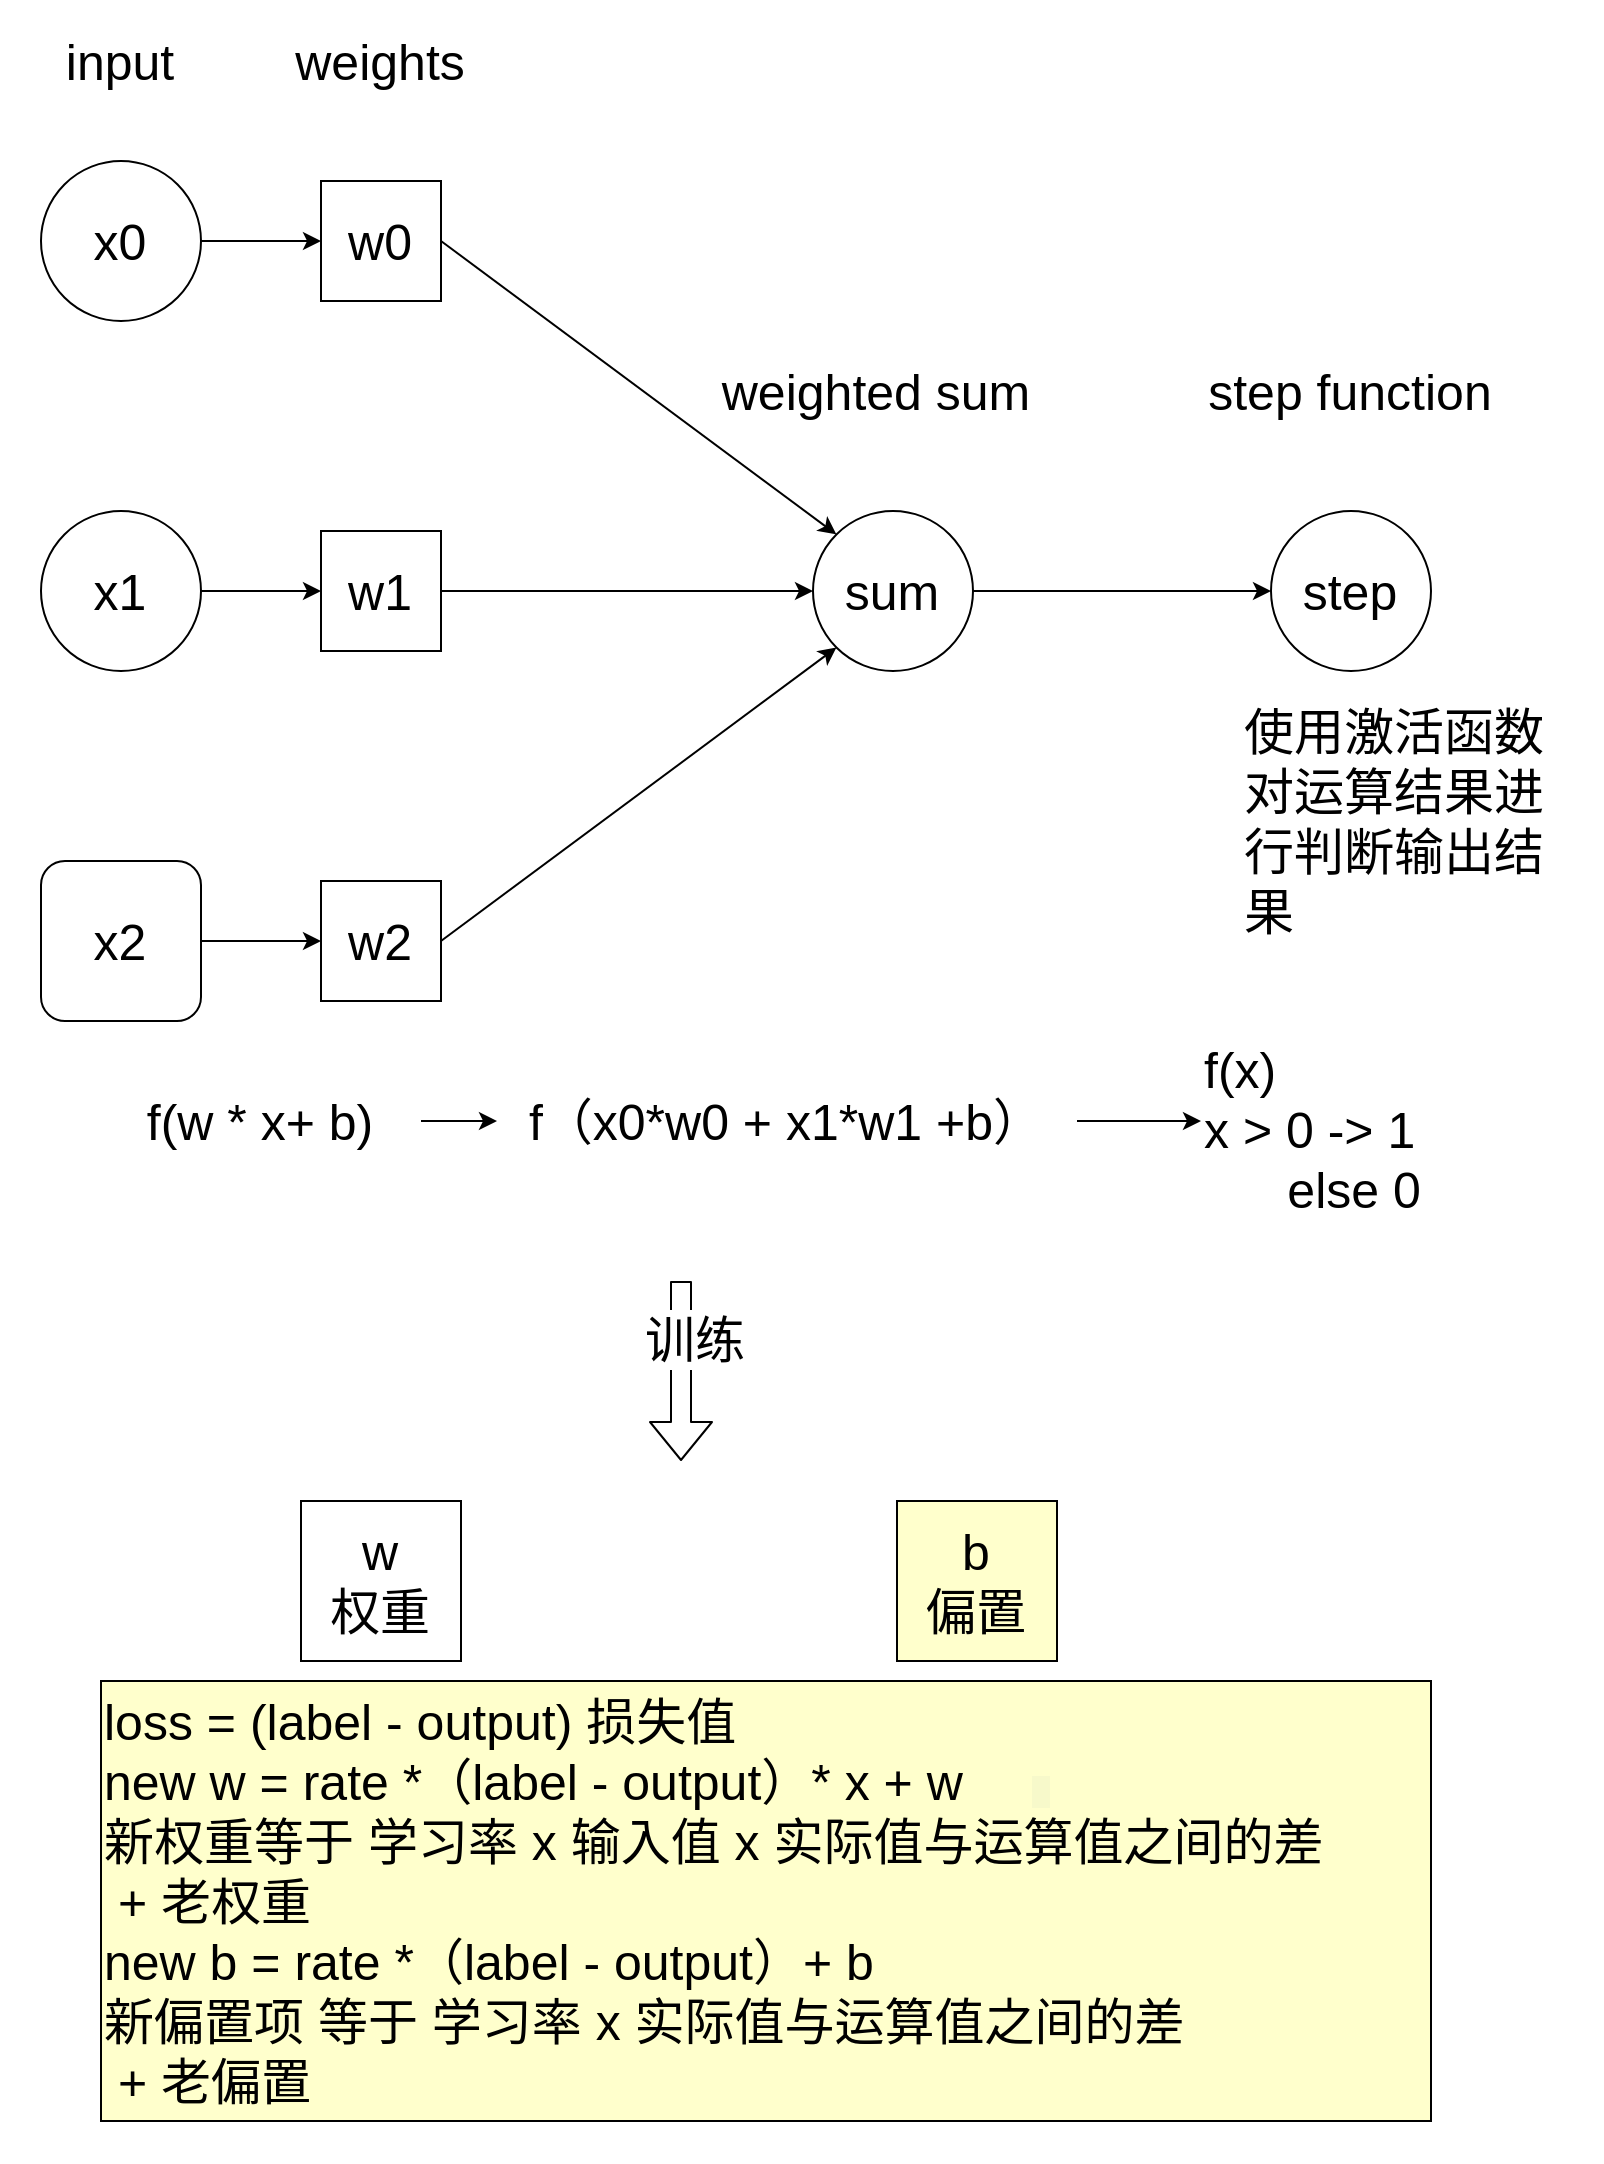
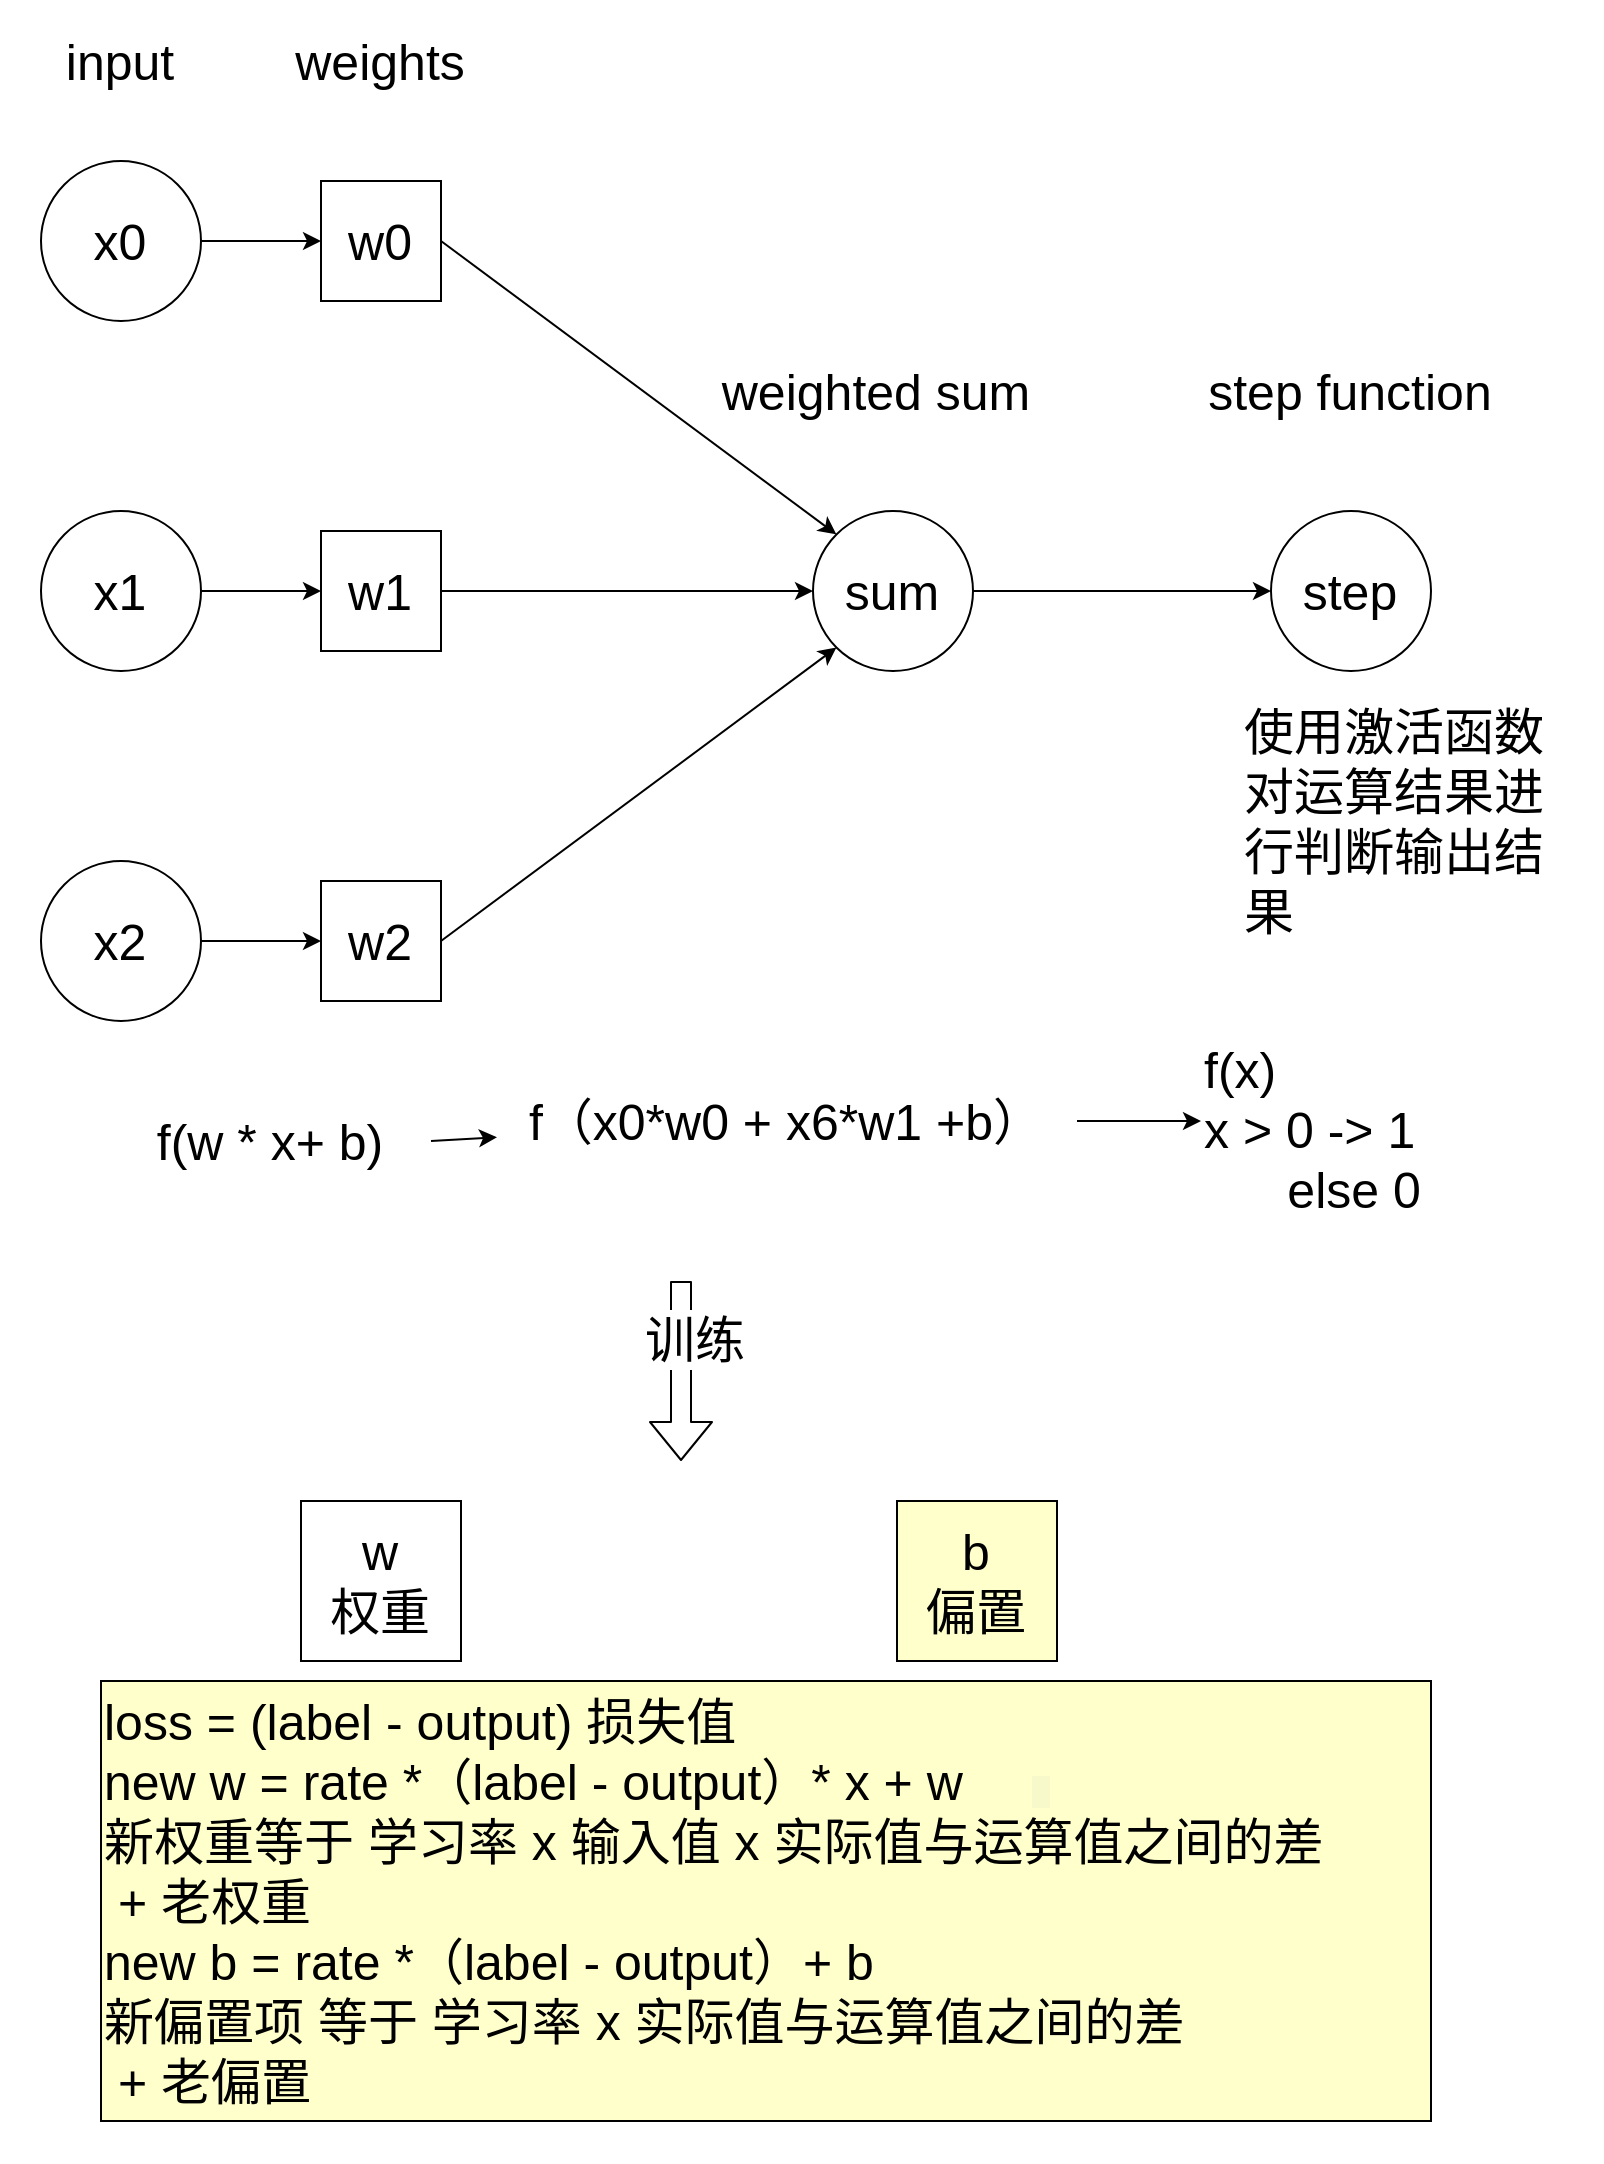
node "x2": shape rounded rectangle -> ellipse
node "f(w * x+ b)": moved (261, 1121) -> (271, 1141)
node "f（x0*w0 + x1*w1 +b）": label "f（x0*w0 + x1*w1 +b）" -> "f（x0*w0 + x6*w1 +b）"
